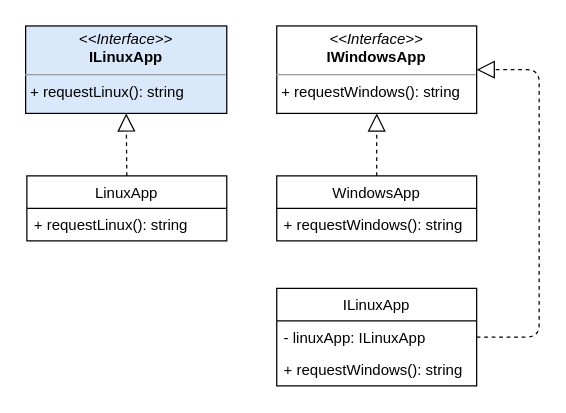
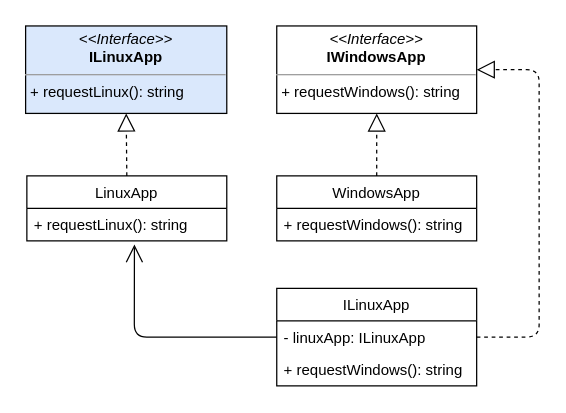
edge "- linuxApp: ILinuxApp" -> "+ requestLinux(): string": added
